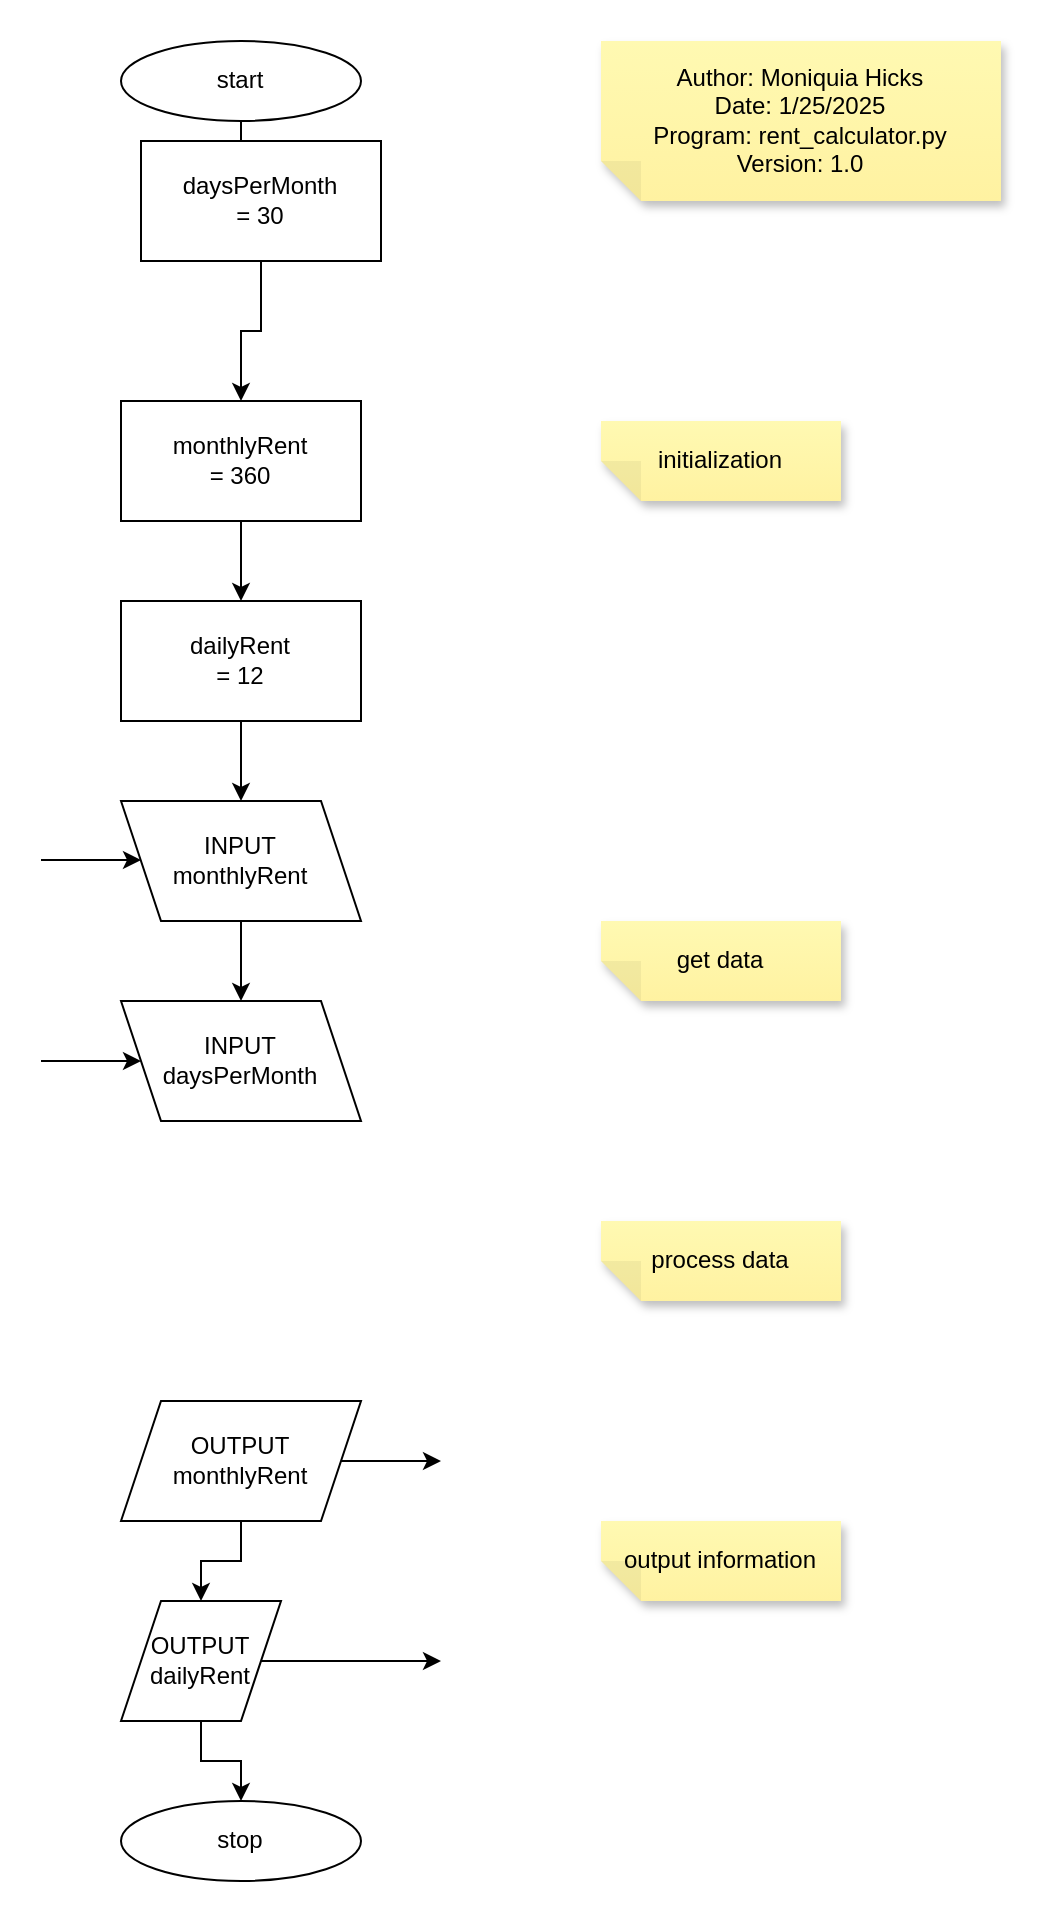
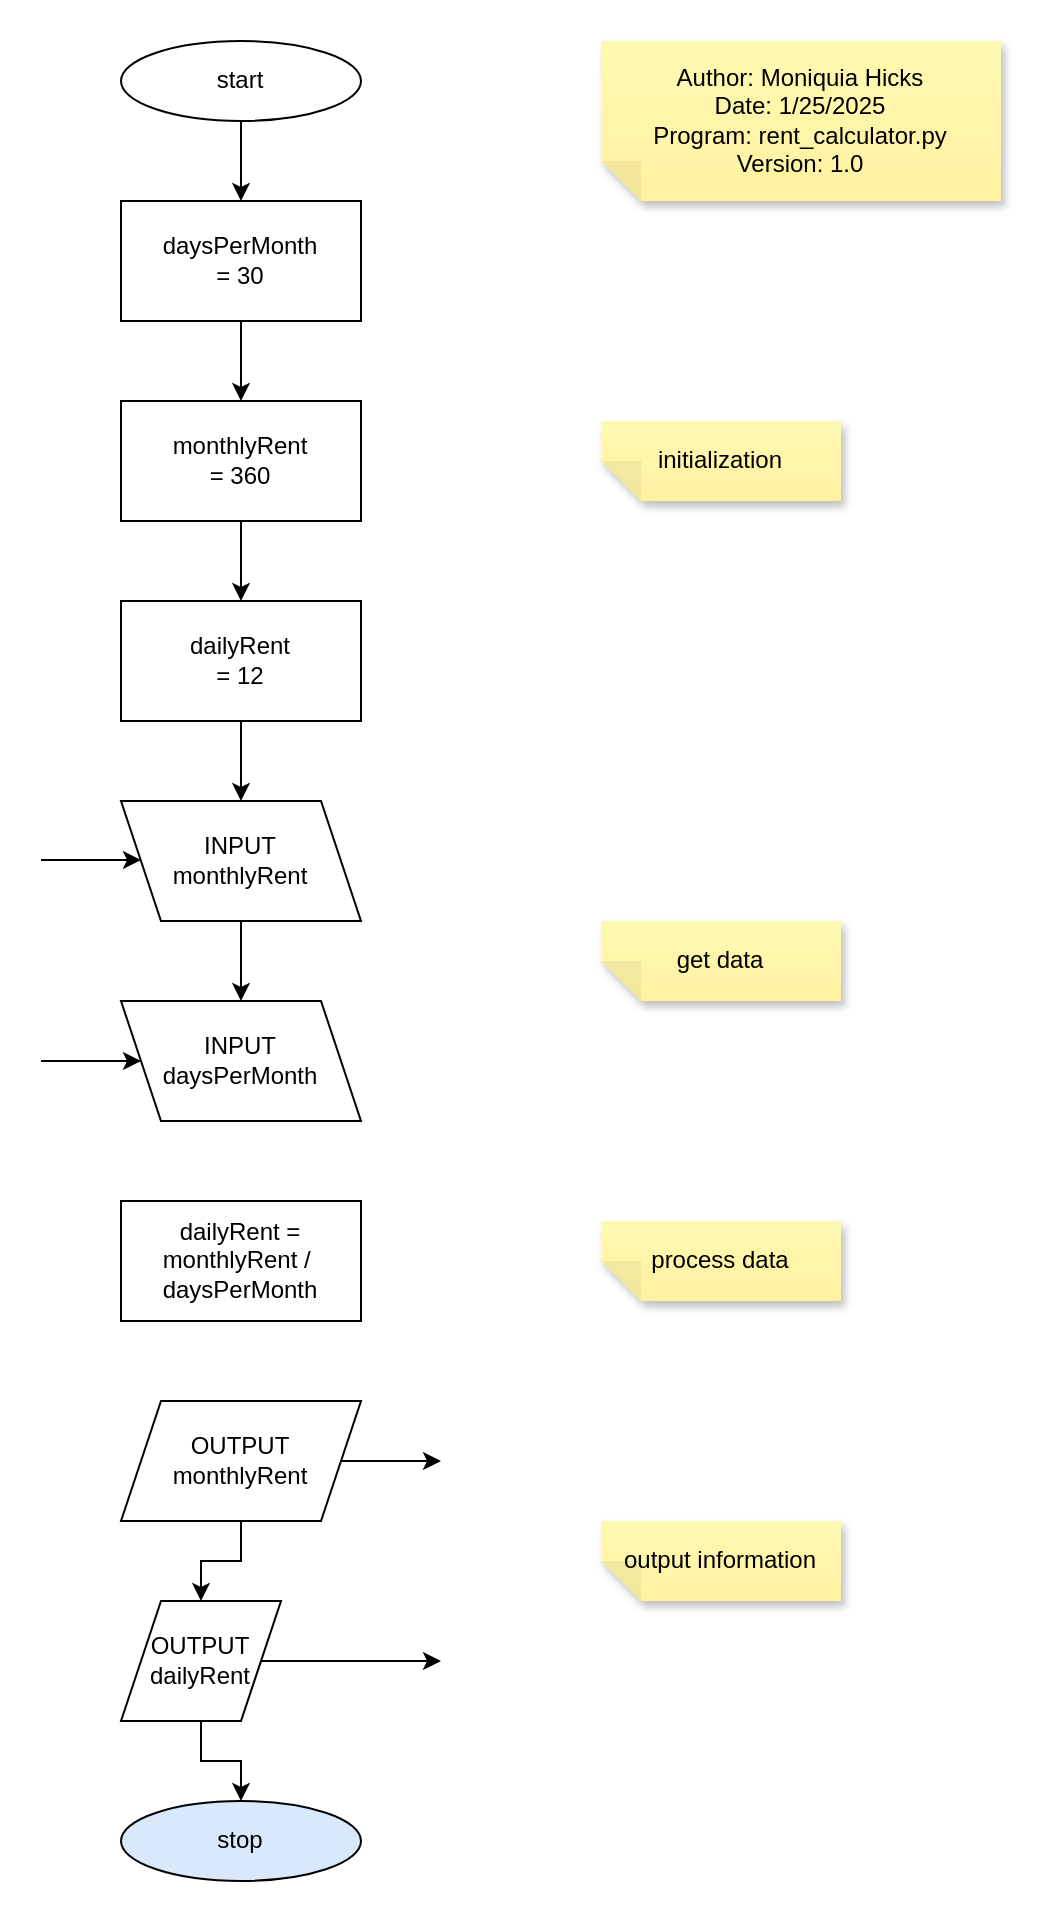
node "daysPerMonth = 30": moved (261, 201) -> (241, 261)
node "dailyRent = monthlyRent / daysPerMonth": added
node "stop": fillcolor #ffffff -> #dae8fc
